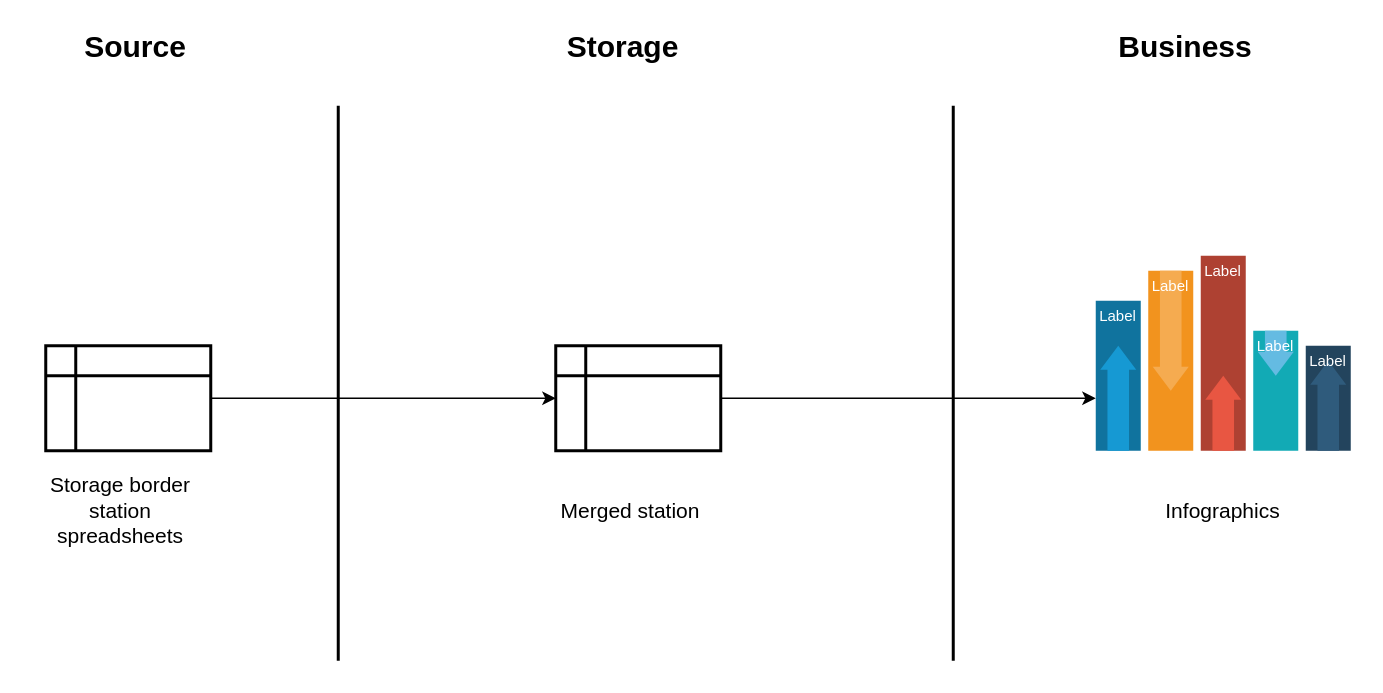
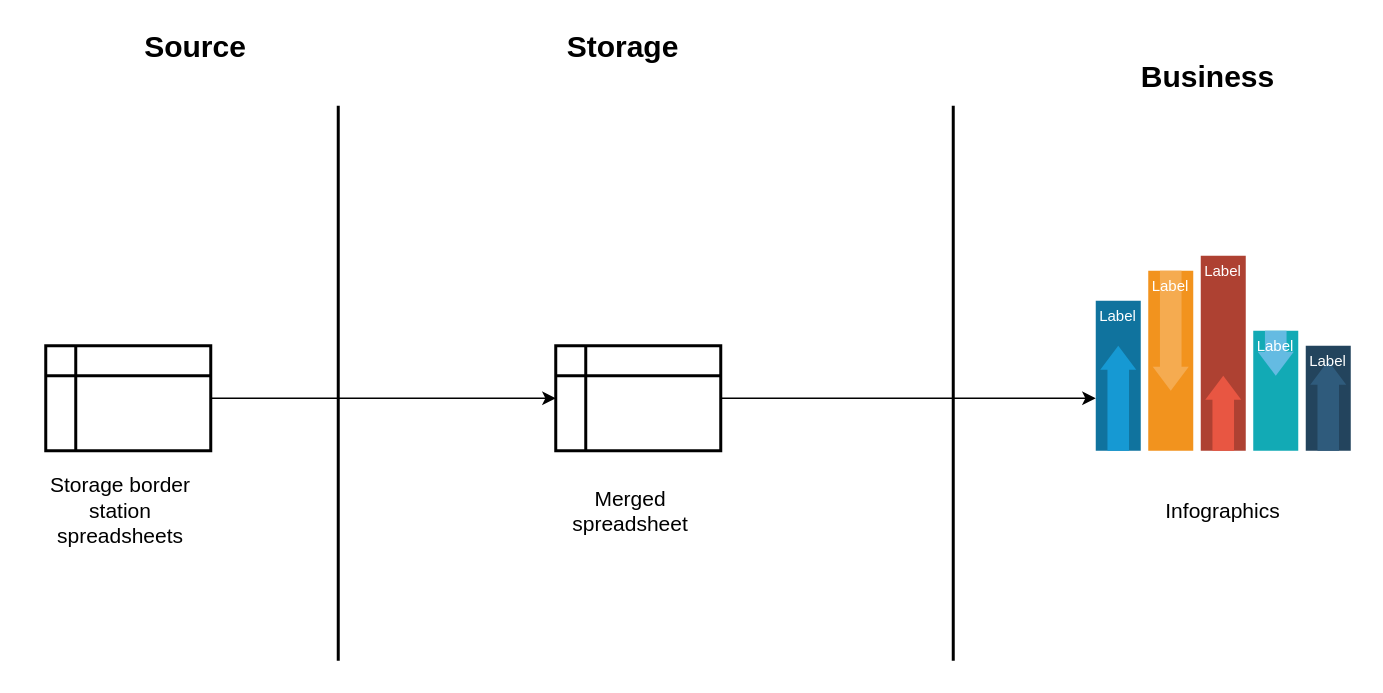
node "Source": moved (136, 46) -> (196, 46)
node "Business": moved (1186, 46) -> (1208, 76)
node "Merged station": label "Merged station" -> "Merged spreadsheet"
